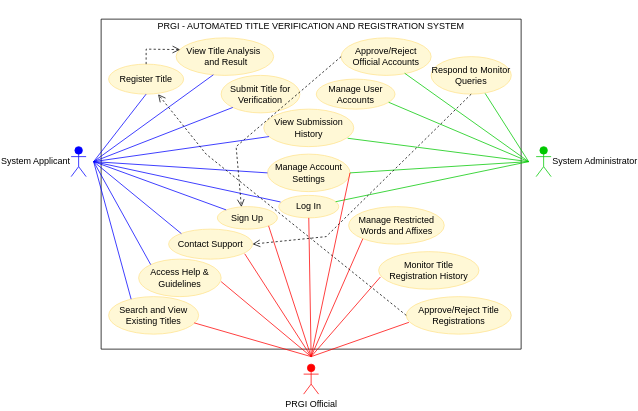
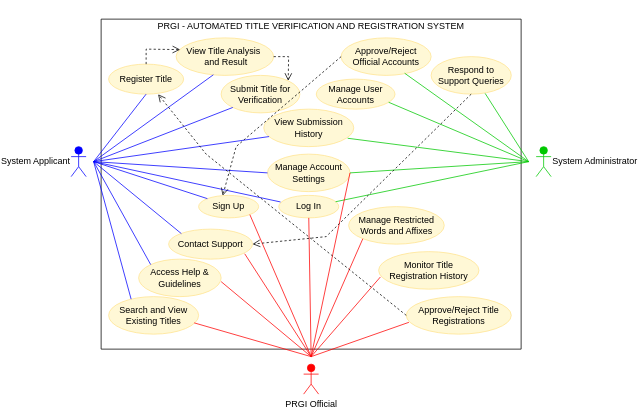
edge "View Title Analysis and Result" -> "Submit Title for Verification": added
node "Respond to Monitor Queries": label "Respond to Monitor Queries" -> "Respond to Support Queries"
node "Sign Up": moved (247, 218) -> (228, 207)
